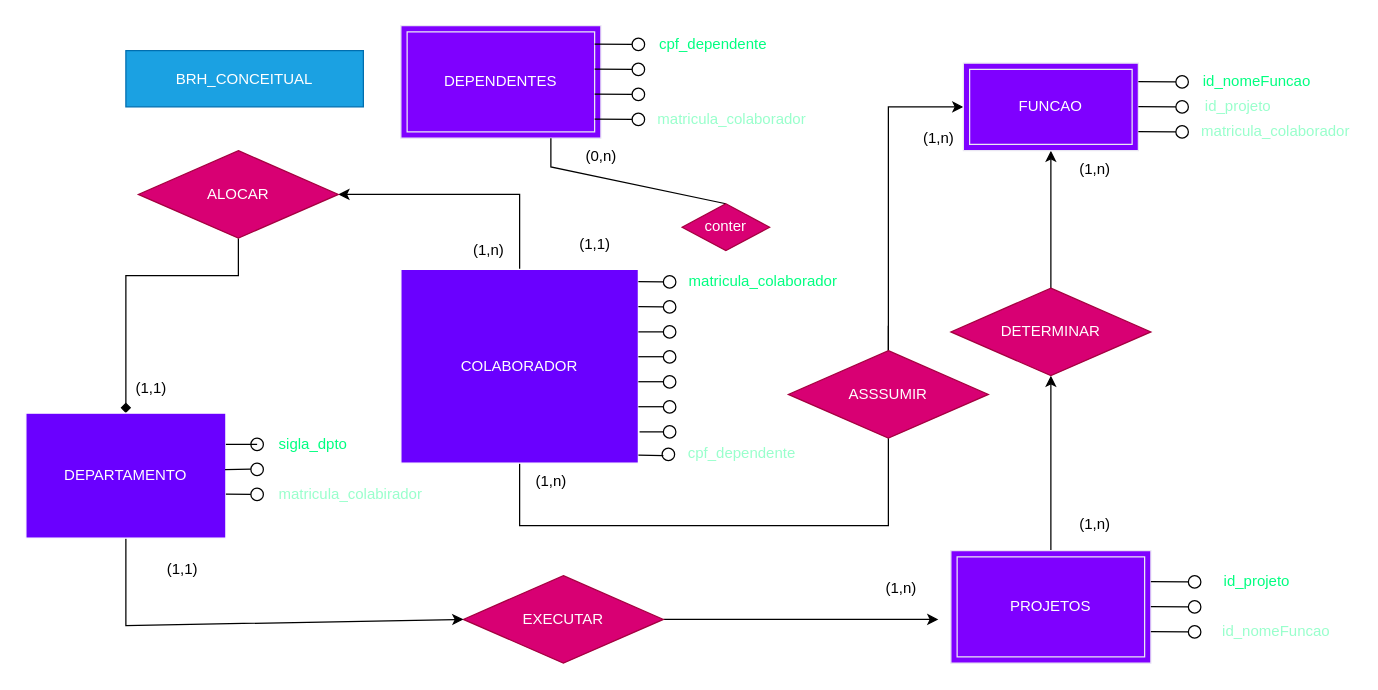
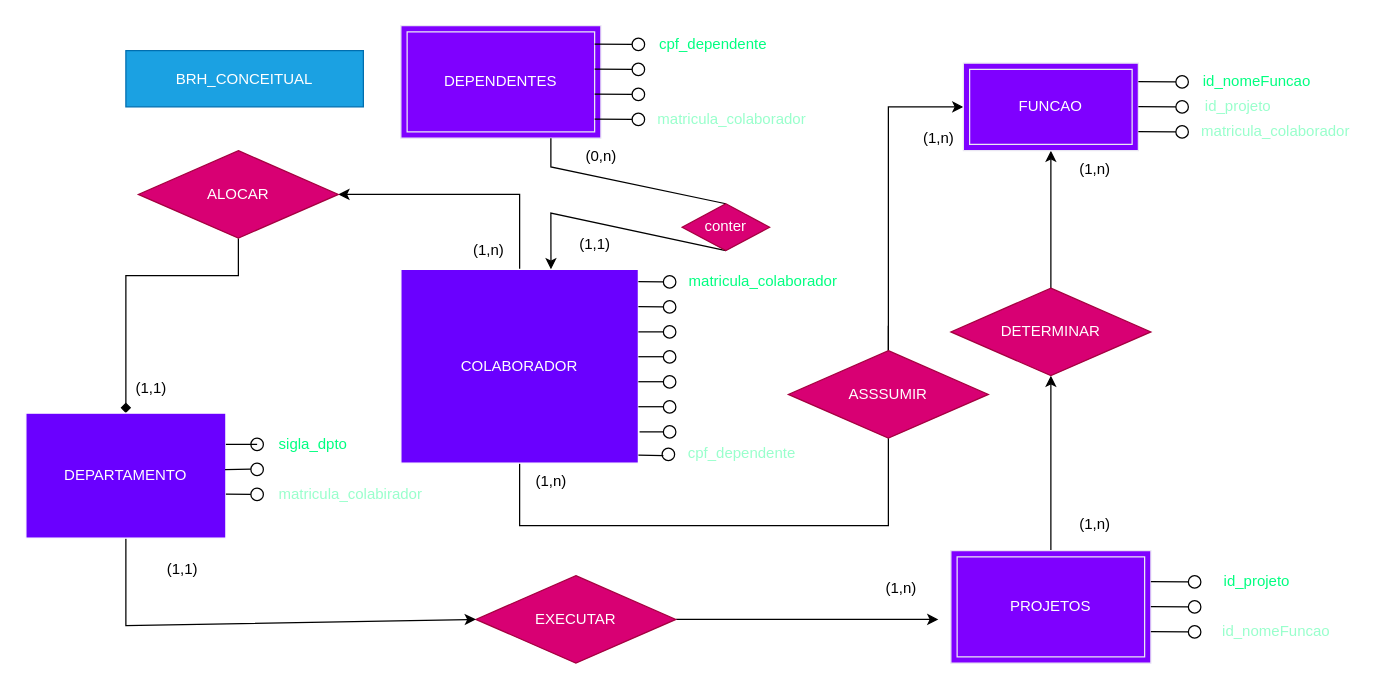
edge "conter" -> "COLABORADOR": added
node "EXECUTAR": moved (563, 619) -> (576, 619)
